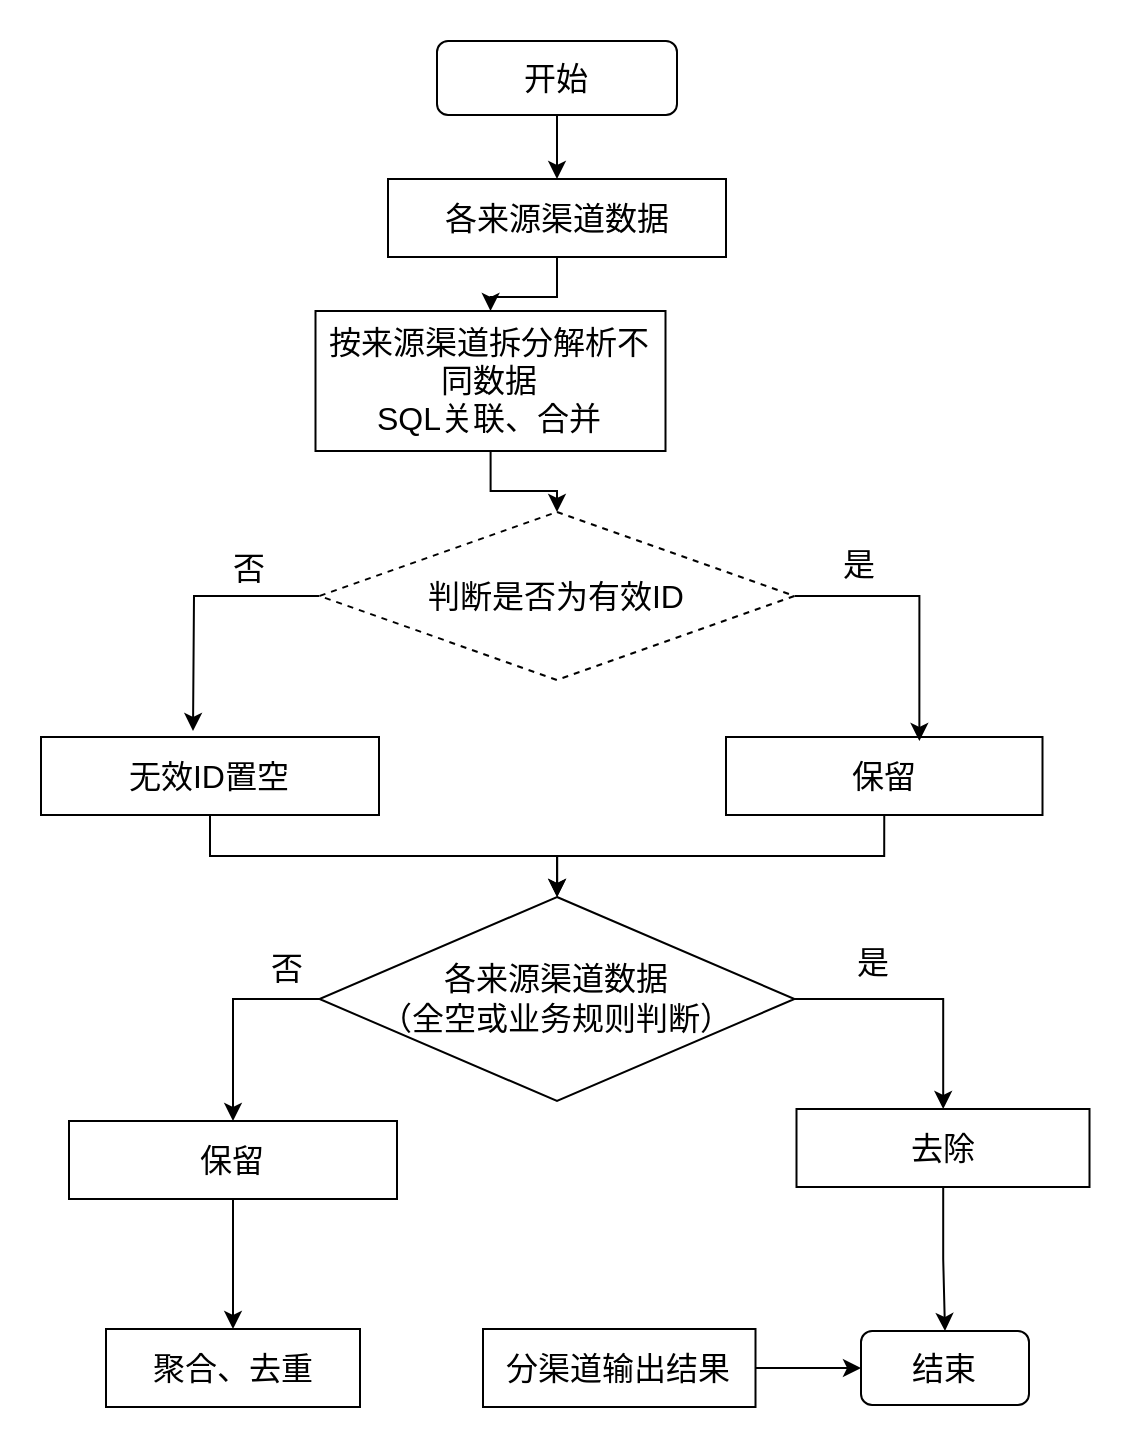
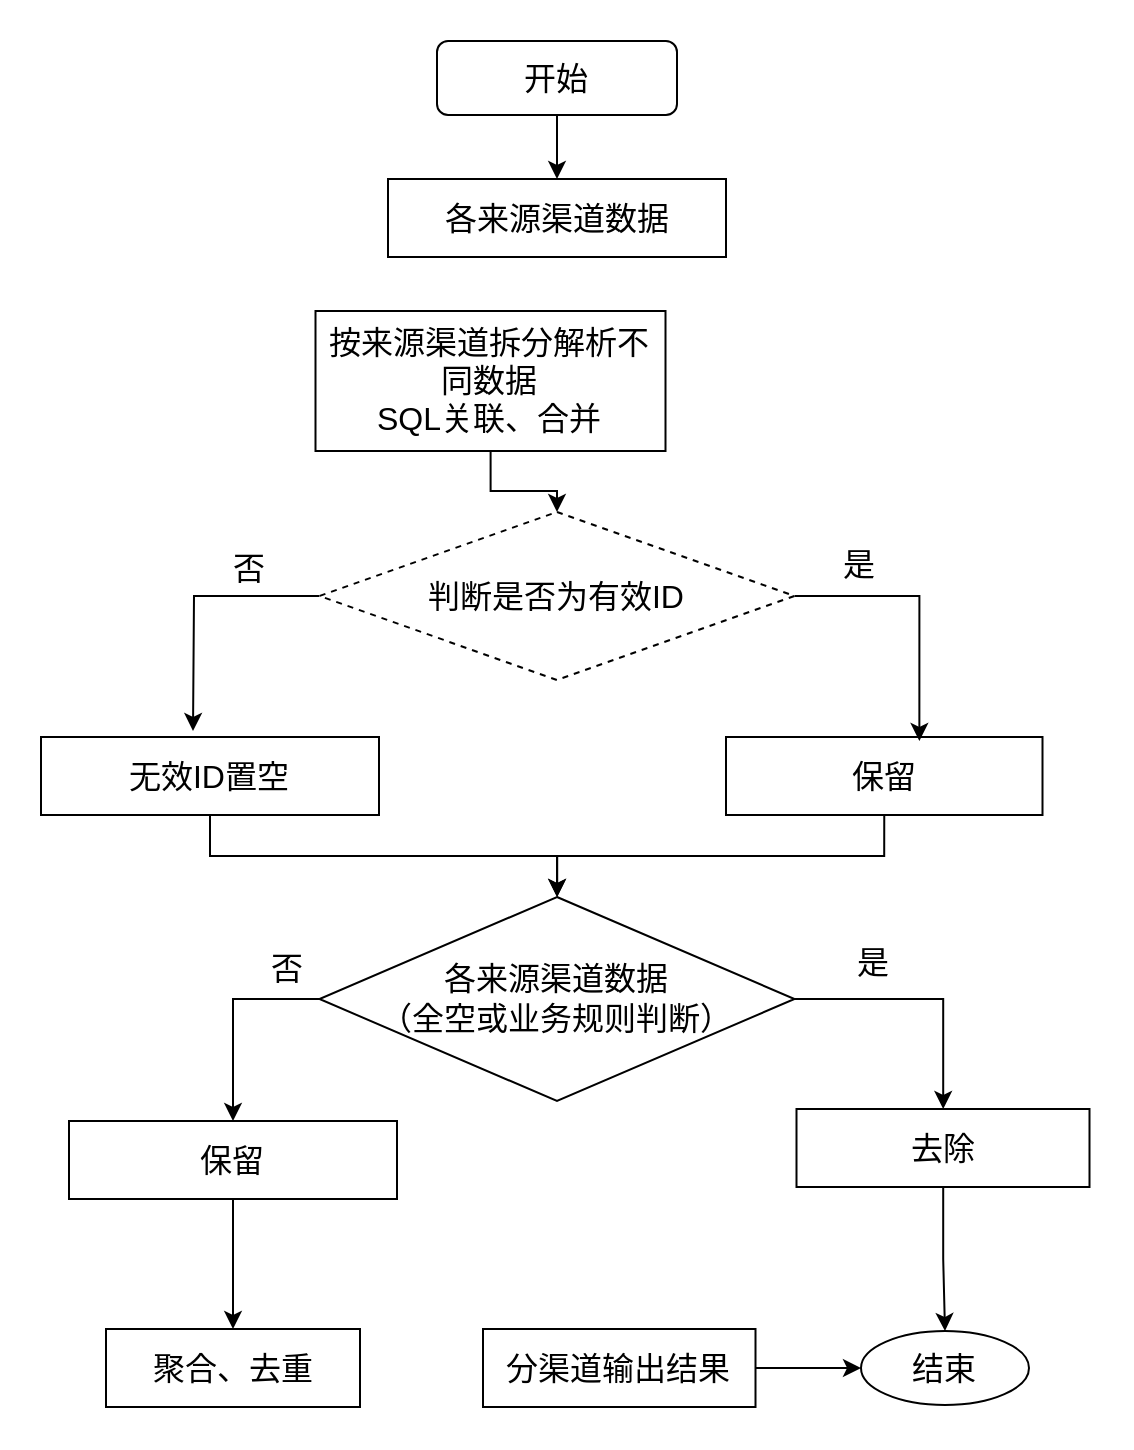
edge "各来源渠道数据" -> "按来源渠道拆分解析不同数据 SQL关联、合并": removed
node "结束": shape rounded rectangle -> ellipse
